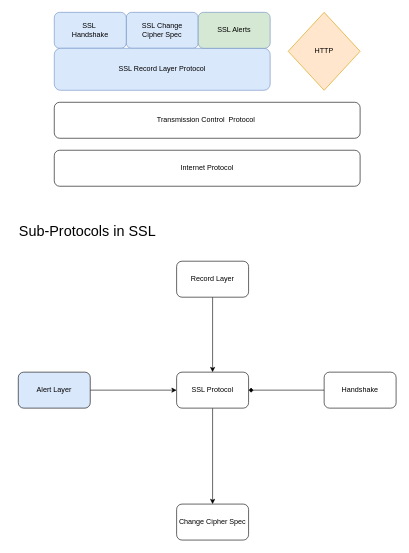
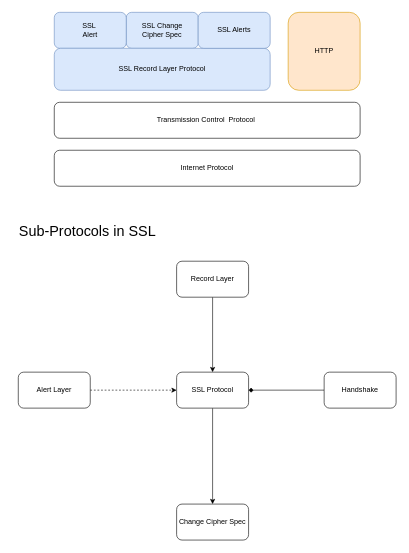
node "SSL Handshake": label "SSL Handshake" -> "SSL Alert"
node "SSL Alerts": fillcolor #d5e8d4 -> #dae8fc
node "HTTP": shape diamond -> rounded rectangle
node "Alert Layer": fillcolor #dae8fc -> #ffffff
edge "Alert Layer" -> "SSL Protocol": style solid -> dashed
